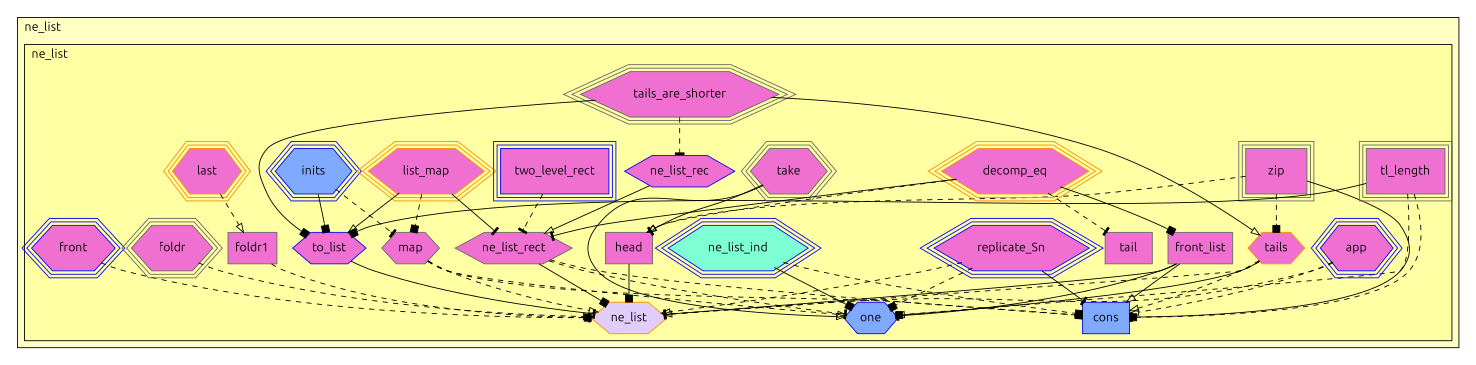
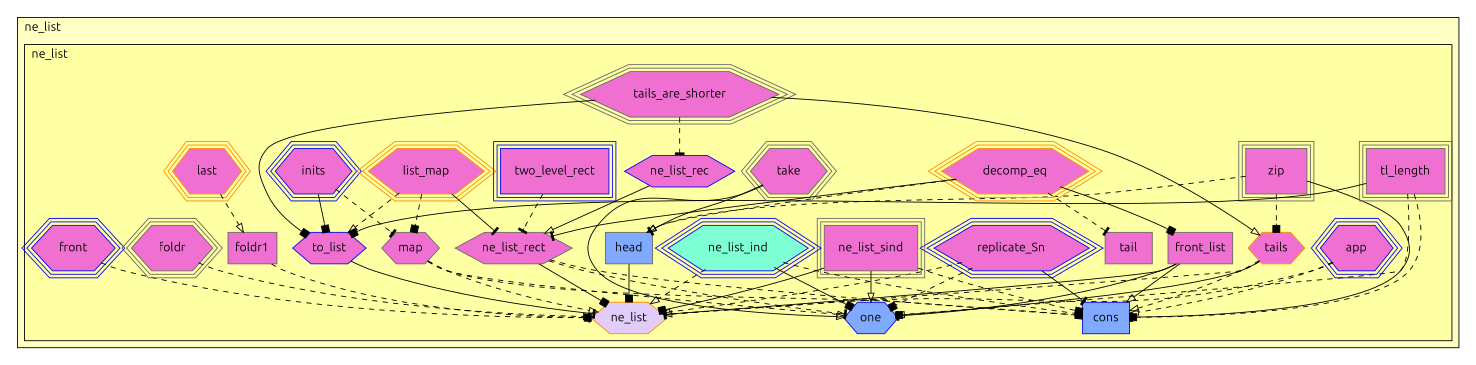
node "inits": fillcolor #7faaff -> #f070d1
edge "list_map" -> "to_list": style solid -> dashed
node "head": fillcolor #f070d1 -> #7faaff
node "ne_list_sind": added
edge "ne_list_ind" -> "ne_list": added
